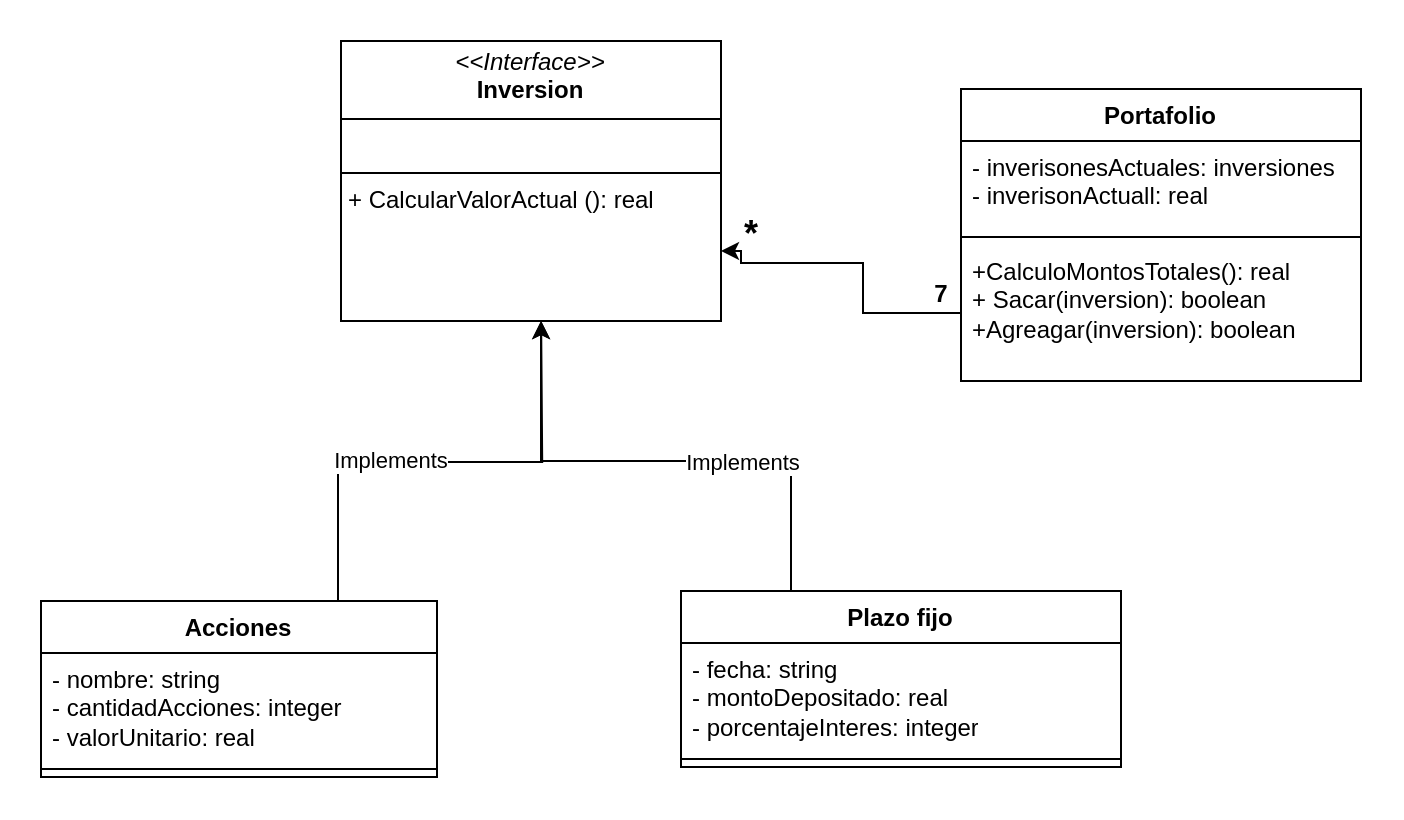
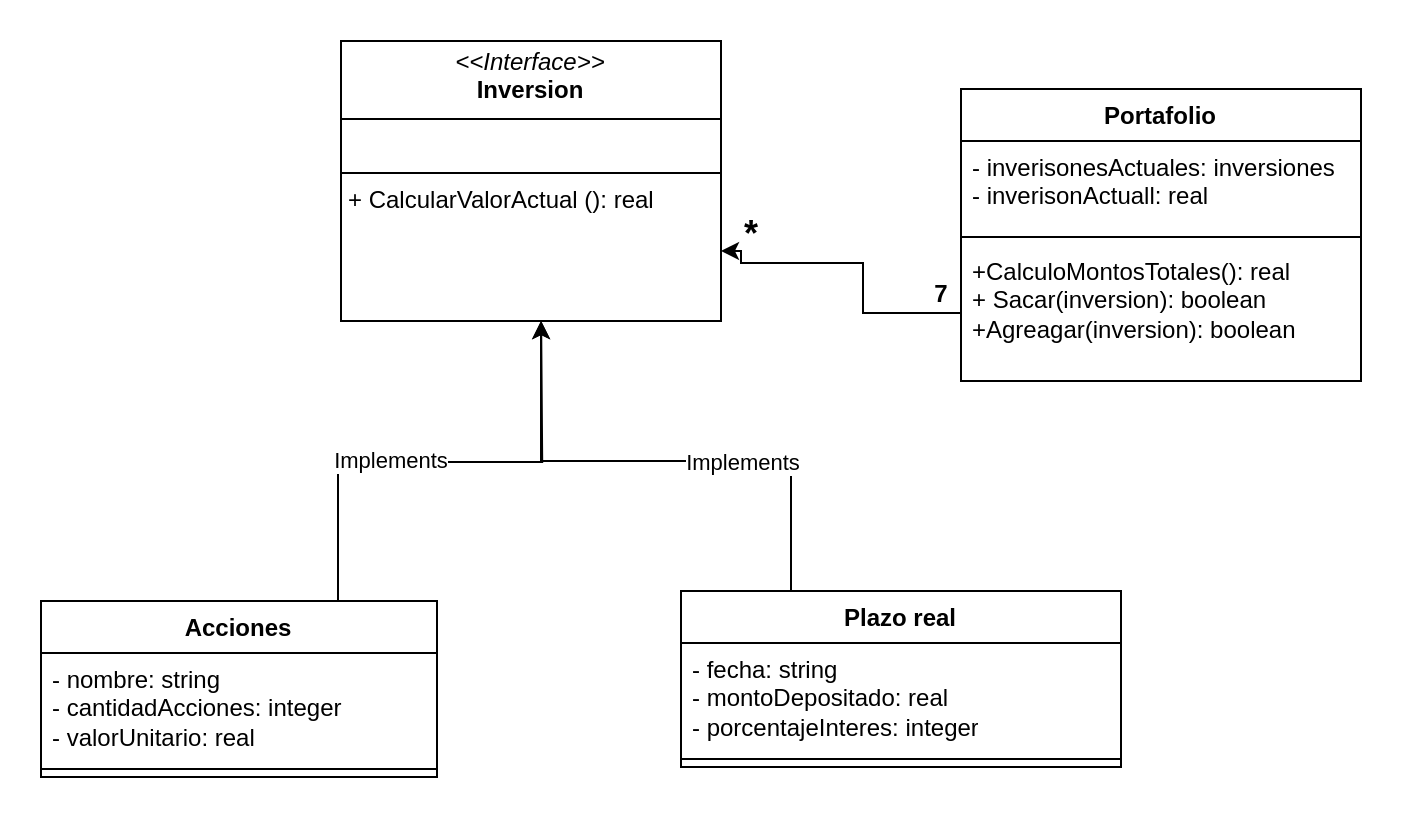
node "Plazo fijo": label "Plazo fijo" -> "Plazo real"
